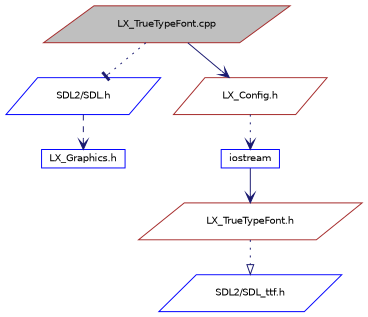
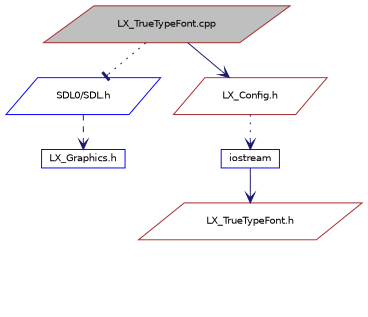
node "SDL2/SDL.h": label "SDL2/SDL.h" -> "SDL0/SDL.h"
node "SDL2/SDL_ttf.h": removed
